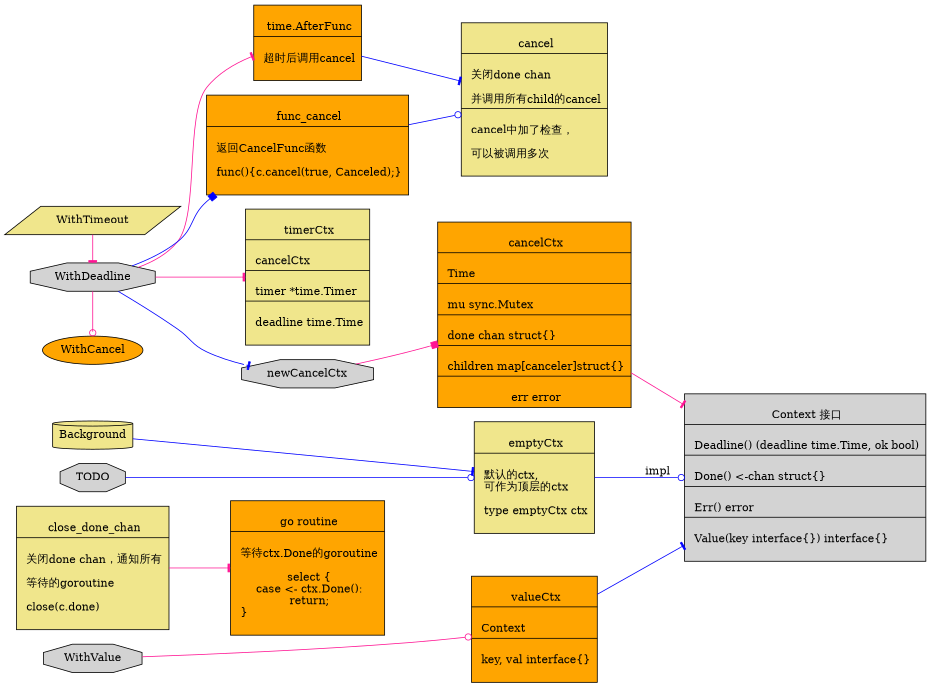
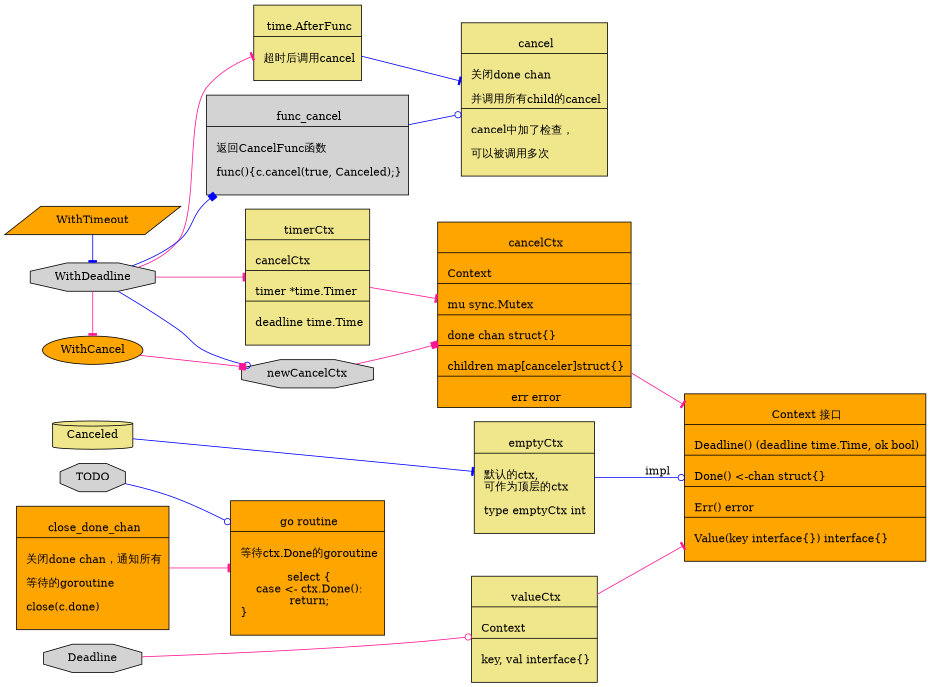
node "time.AfterFunc": fillcolor orange -> khaki
node "func_cancel": fillcolor orange -> lightgrey
node "WithTimeout": fillcolor khaki -> orange
edge "WithTimeout" -> "WithDeadline": color deeppink -> blue
node "cancelCtx": text "Time" -> "Context"
edge "timerCtx" -> "cancelCtx": added
edge "WithDeadline" -> "WithCancel": arrowhead odot -> tee
edge "WithDeadline" -> "newCancelCtx": arrowhead tee -> odot
edge "WithCancel" -> "newCancelCtx": added
node "Background": label "Background" -> "Canceled"
edge "TODO" -> "emptyCtx": now "TODO" -> "go routine"
node "Context 接口": fillcolor lightgrey -> orange
node "emptyCtx": text "type emptyCtx ctx" -> "type emptyCtx int"
node "close_done_chan": fillcolor khaki -> orange
edge "valueCtx" -> "Context 接口": color blue -> deeppink
node "valueCtx": fillcolor orange -> khaki
node "WithValue": label "WithValue" -> "Deadline"
